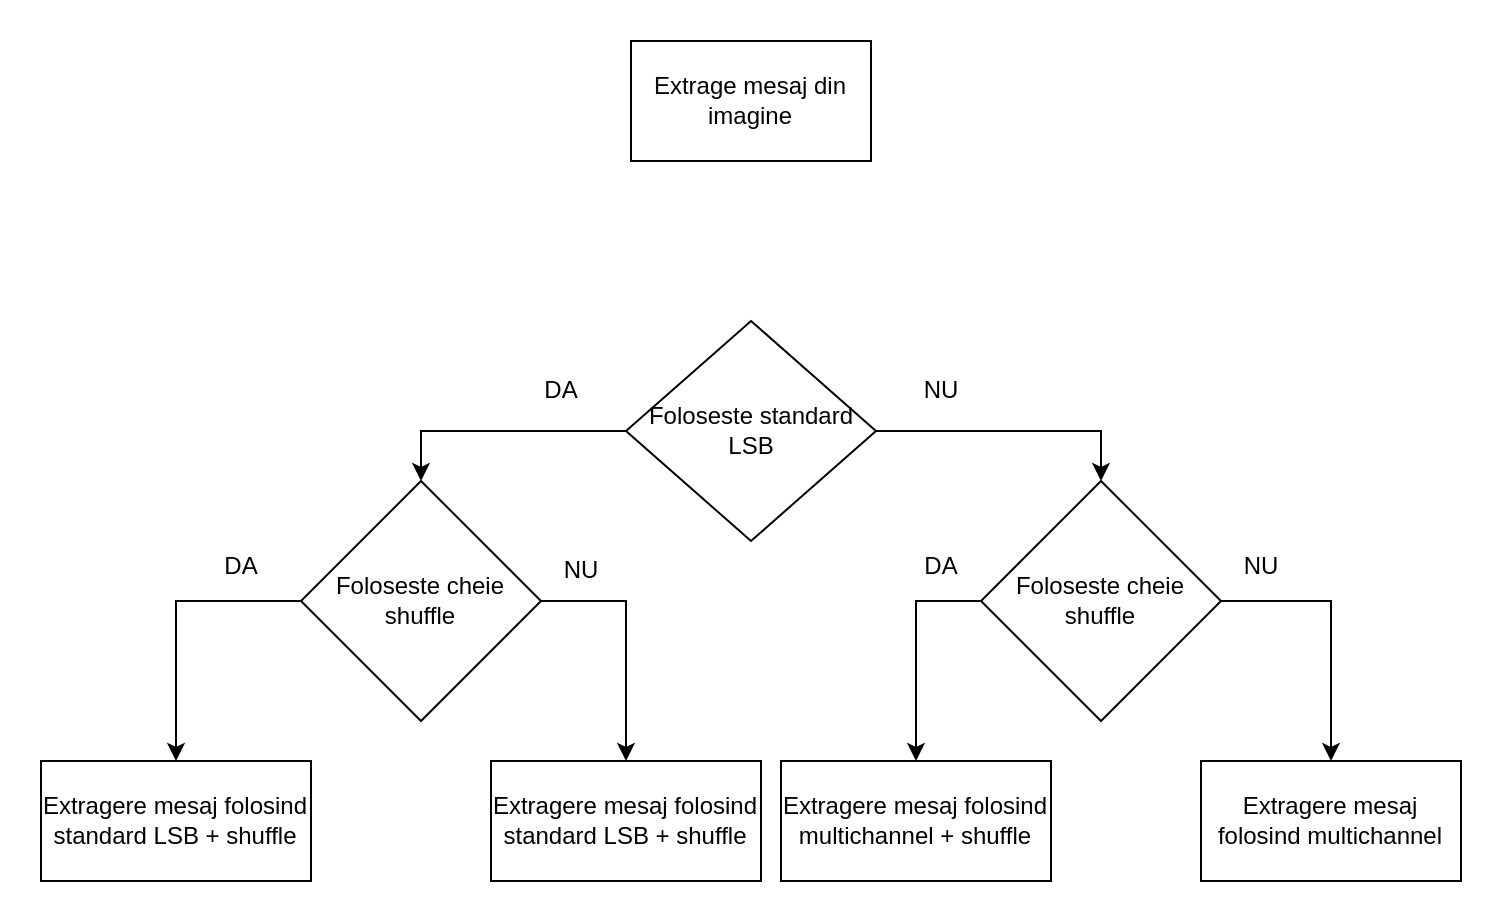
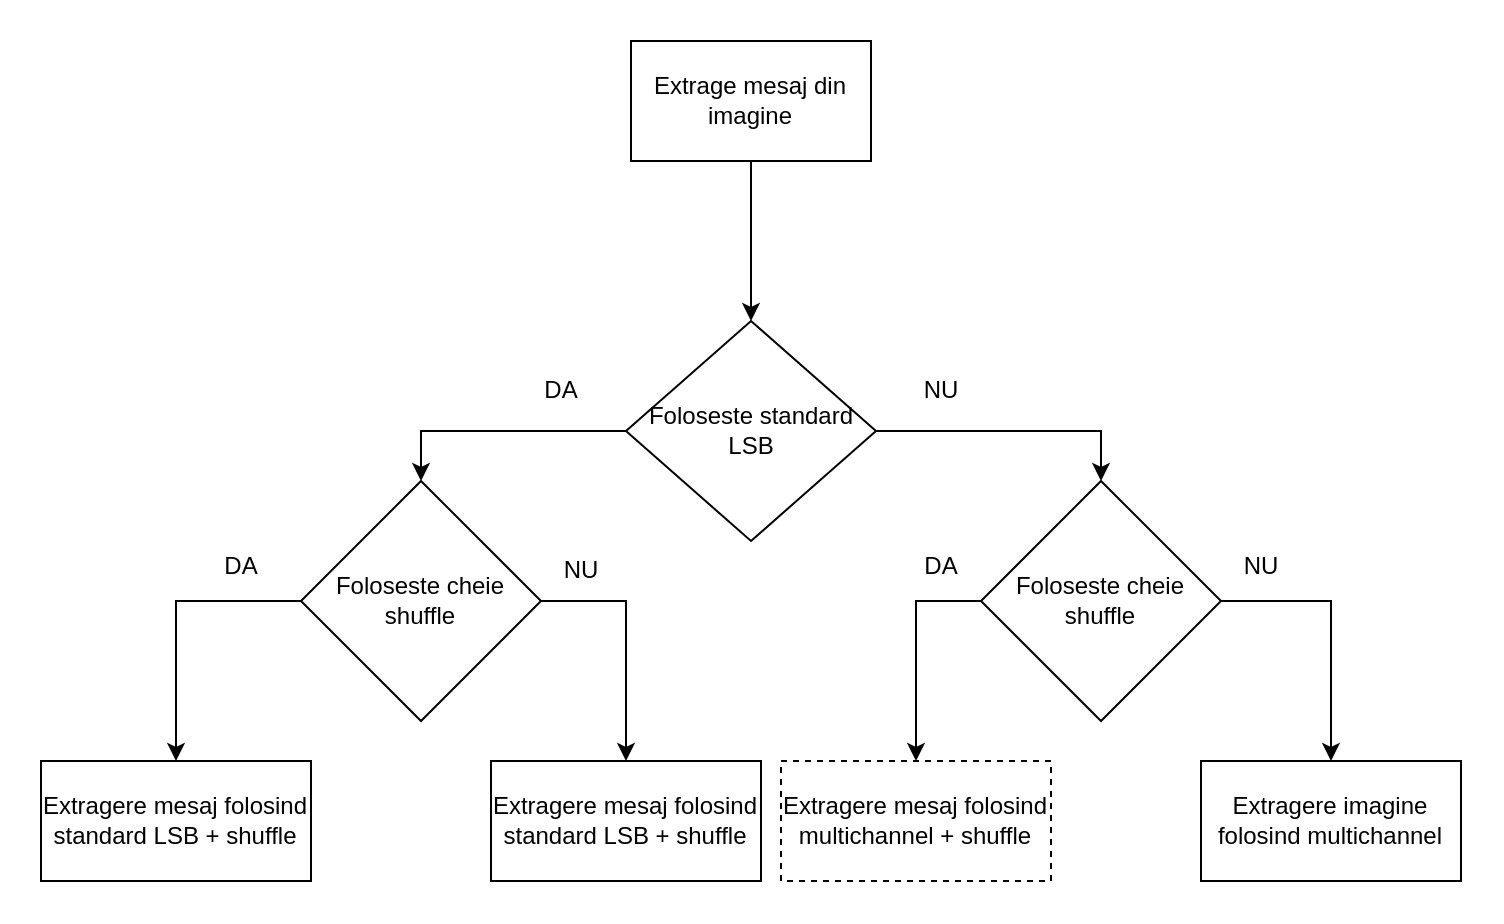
edge "Extrage mesaj din imagine" -> "Foloseste standard LSB": added
node "Extragere mesaj folosind multichannel + shuffle": style solid -> dashed
node "Extragere mesaj folosind multichannel": label "Extragere mesaj folosind multichannel" -> "Extragere imagine folosind multichannel"
